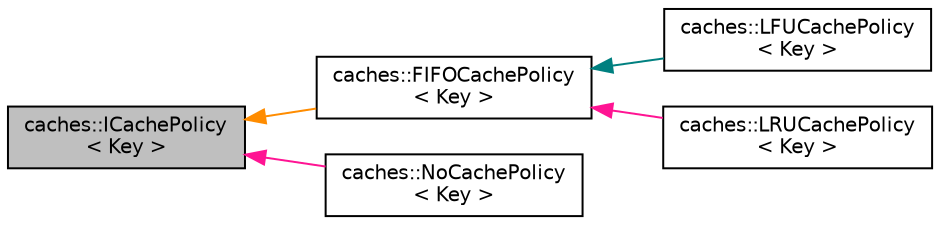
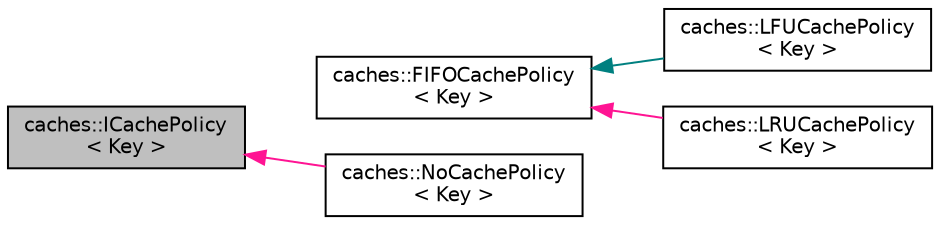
edge "caches::FIFOCachePolicy < Key >" -> "caches::ICachePolicy < Key >": removed
